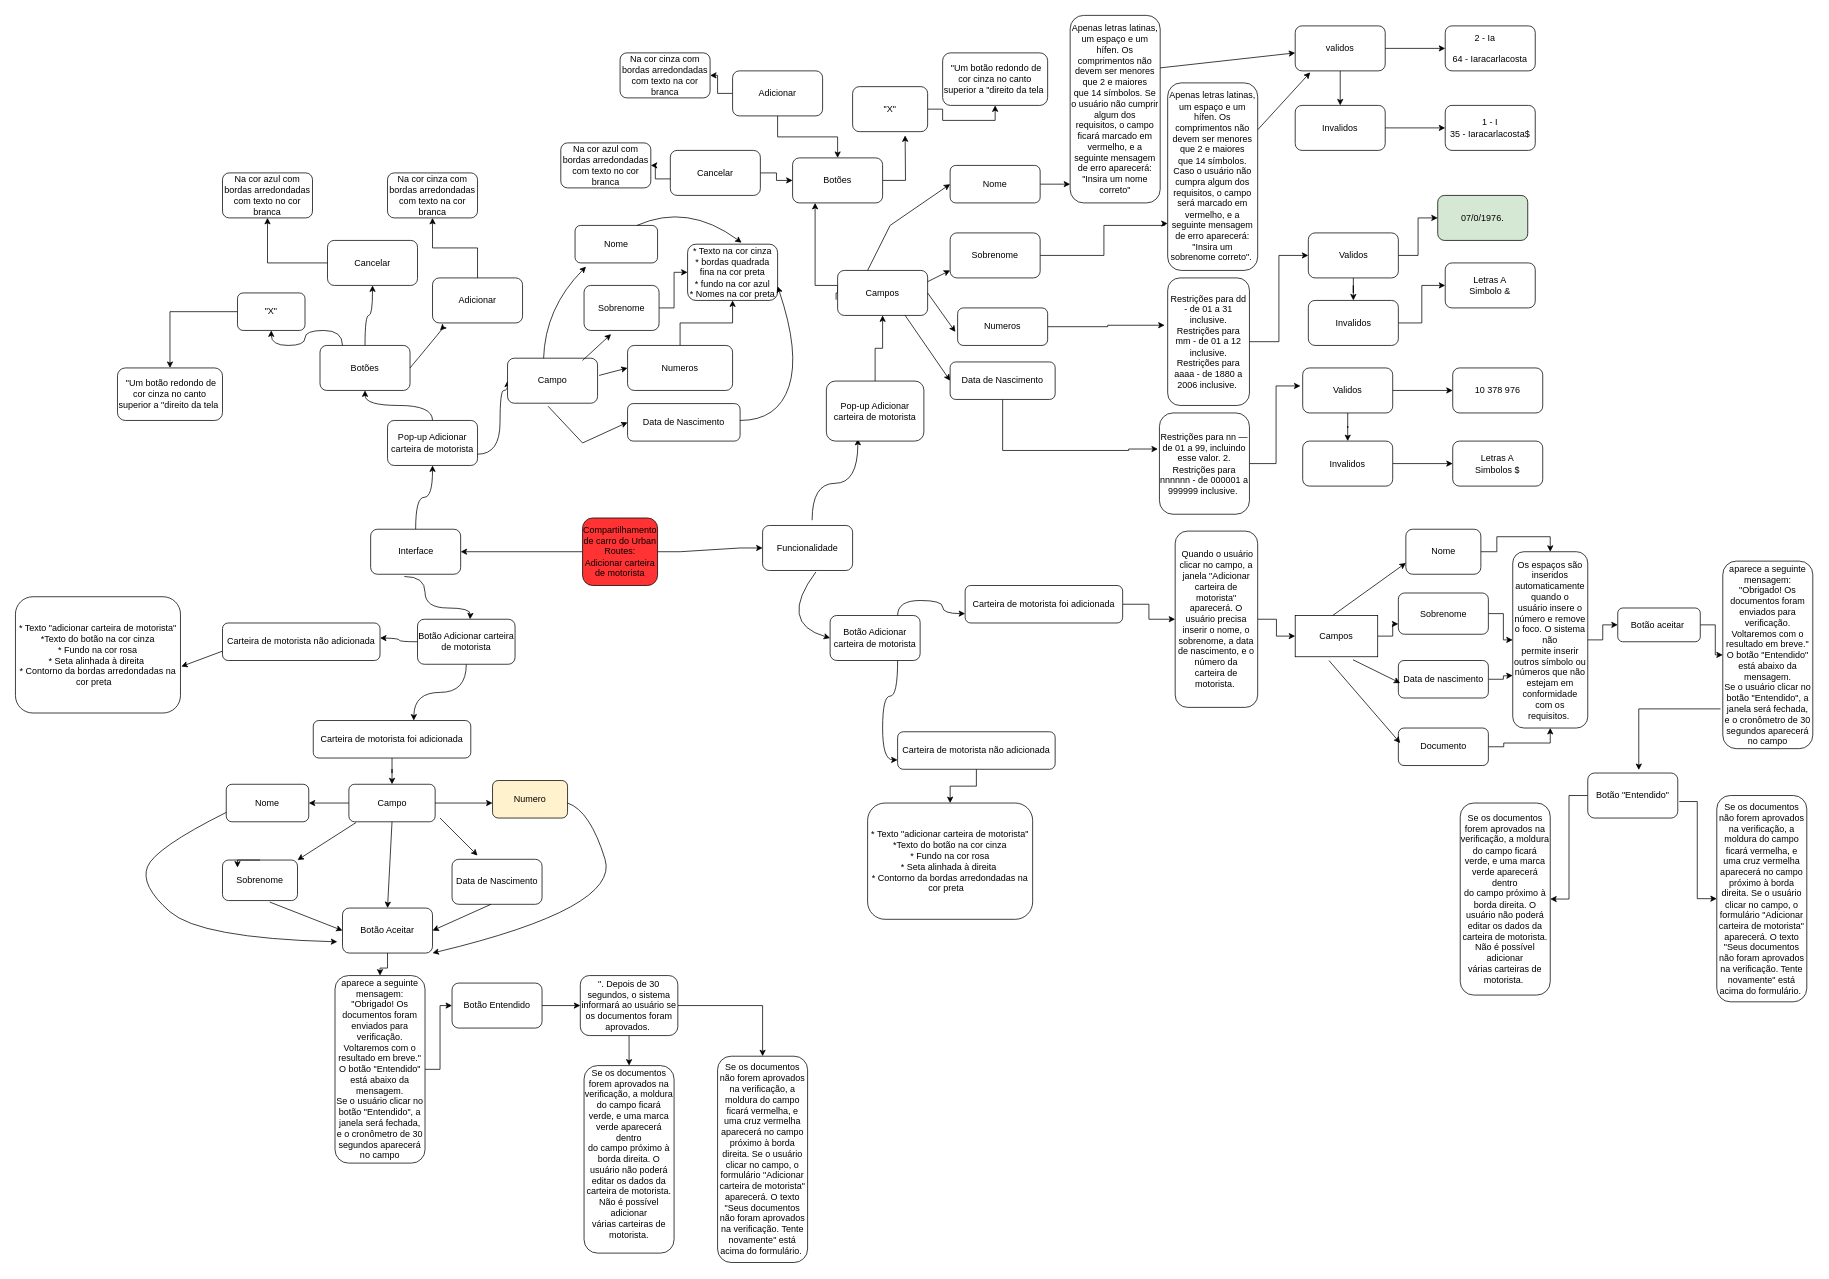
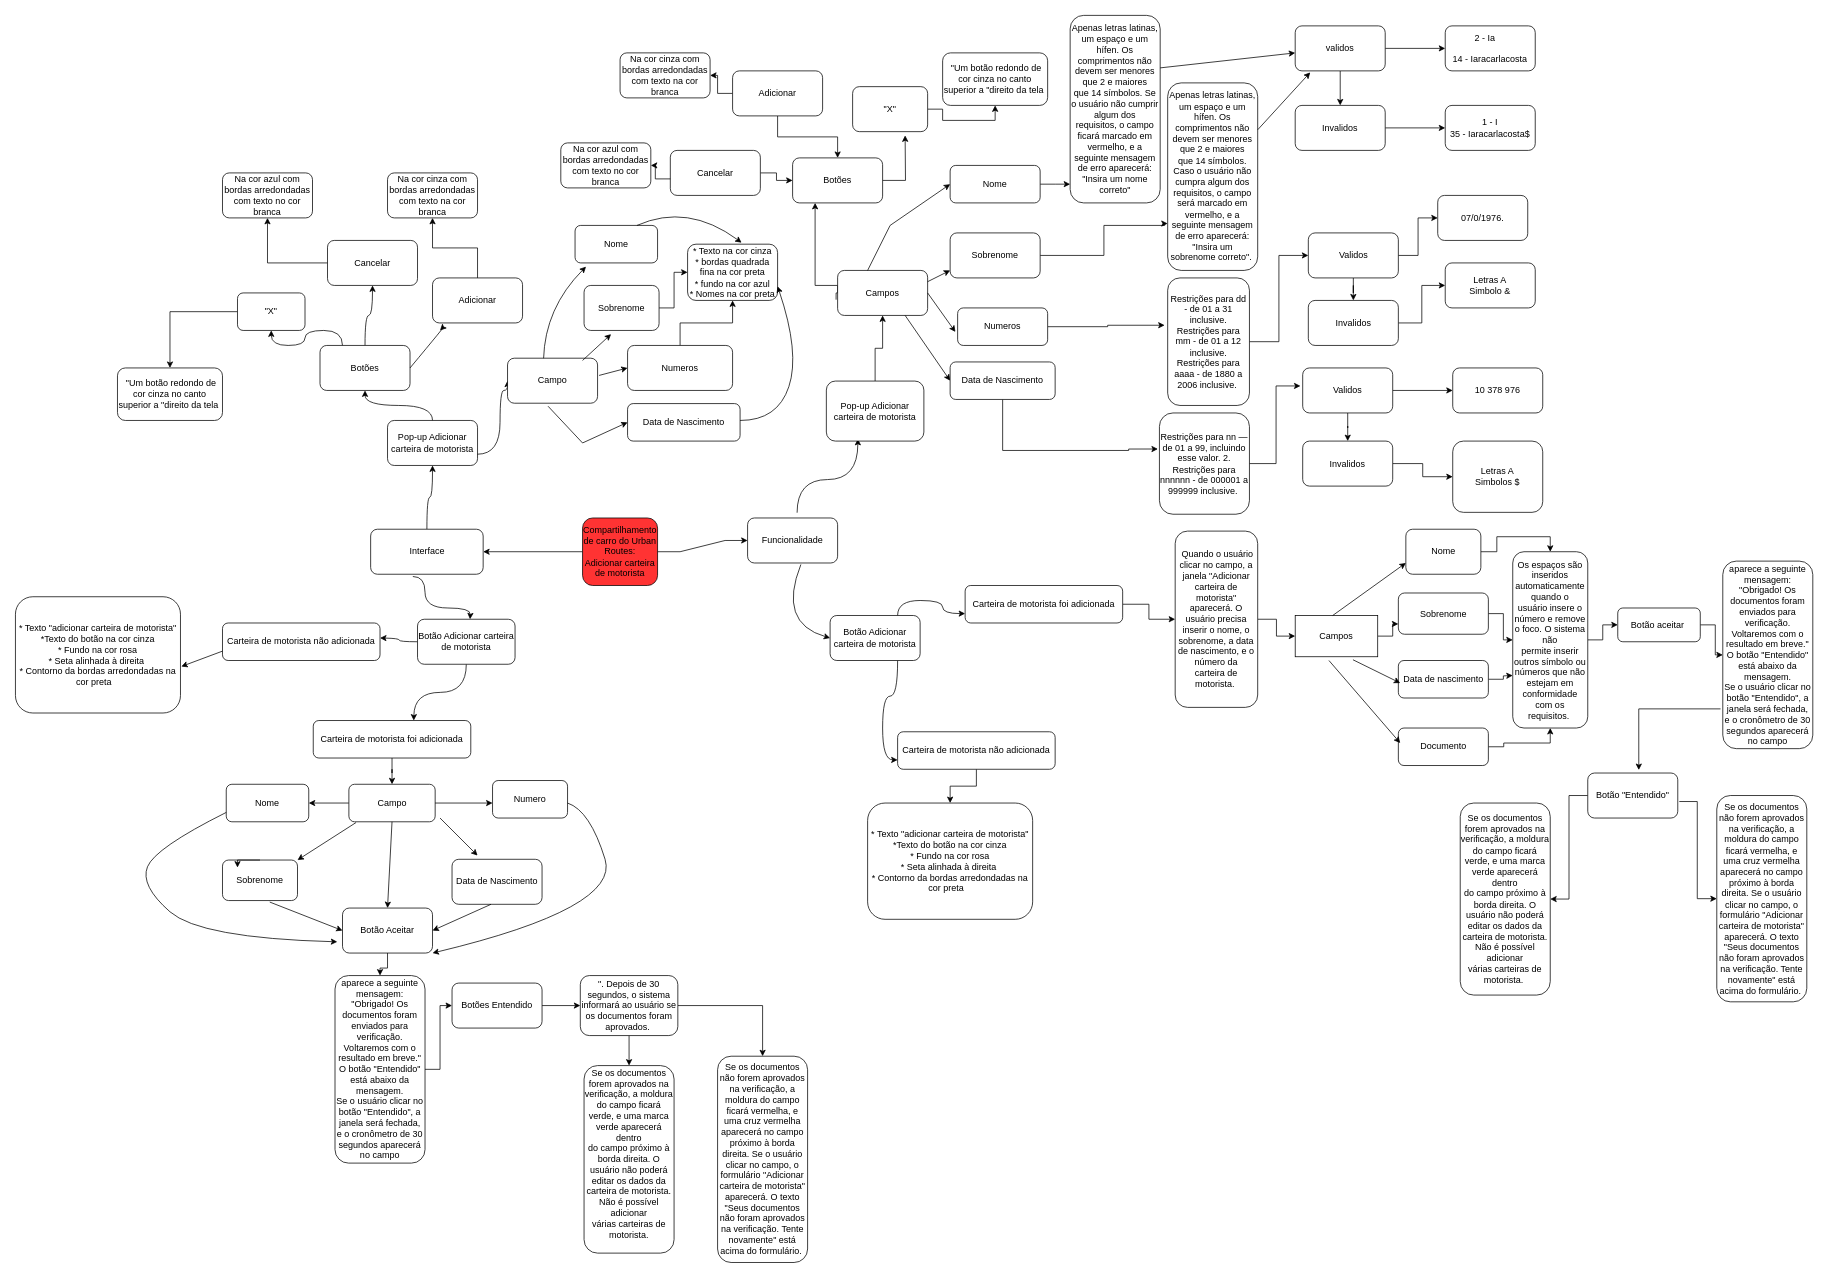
node "2 - Ia 64 - Iaracarlacosta": label "2 - Ia 64 - Iaracarlacosta" -> "2 - Ia 14 - Iaracarlacosta"
node "07/0/1976.": fillcolor #d5e8d4 -> #ffffff
node "Letras A Simbolos $": size 90x45 -> 90x71
node "Funcionalidade": moved (807, 548) -> (792, 540)
node "Interface": size 90x45 -> 113x45
node "Numero": fillcolor #fff2cc -> #ffffff
node "Botão Entendido": label "Botão Entendido" -> "Botões Entendido"
